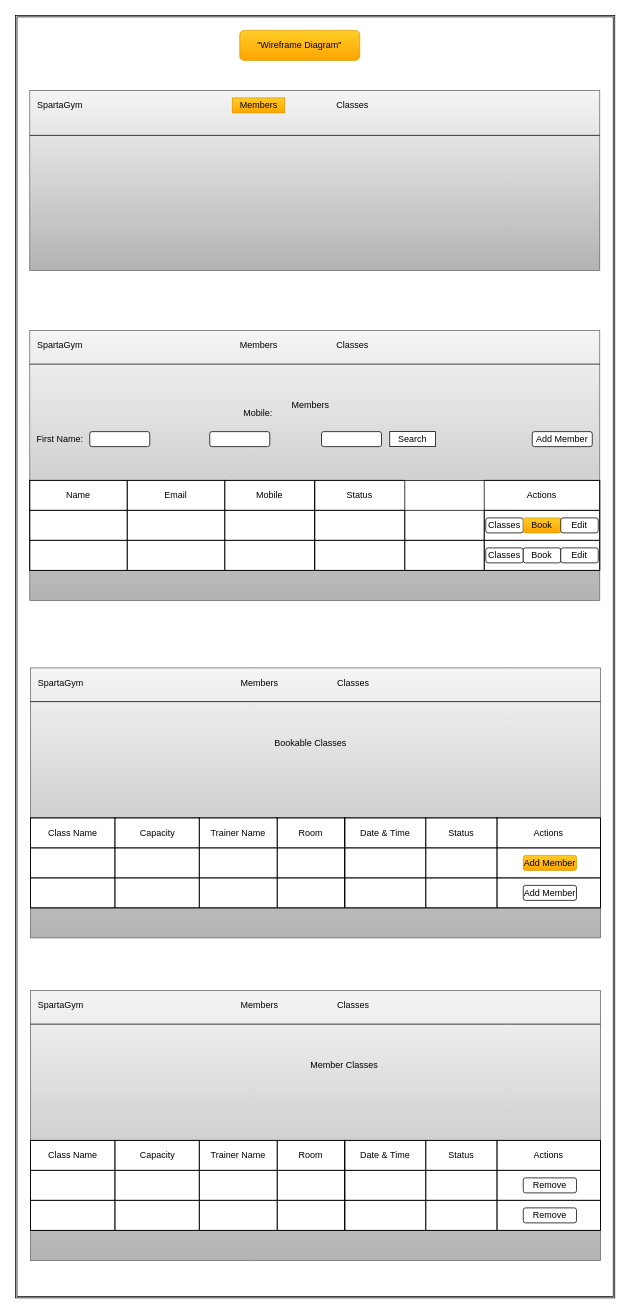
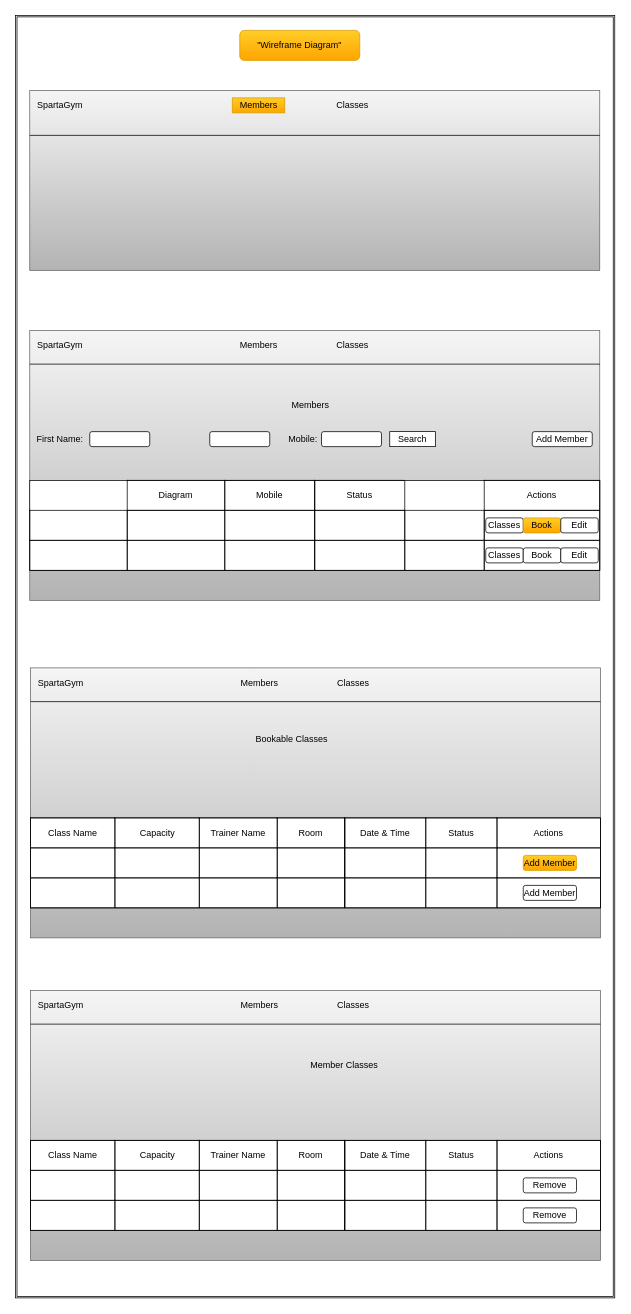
node "Mobile:": moved (258, 413) -> (303, 439)
node "Name": removed
node "Email": label "Email" -> "Diagram"
node "Bookable Classes": moved (310, 743) -> (291, 739)
